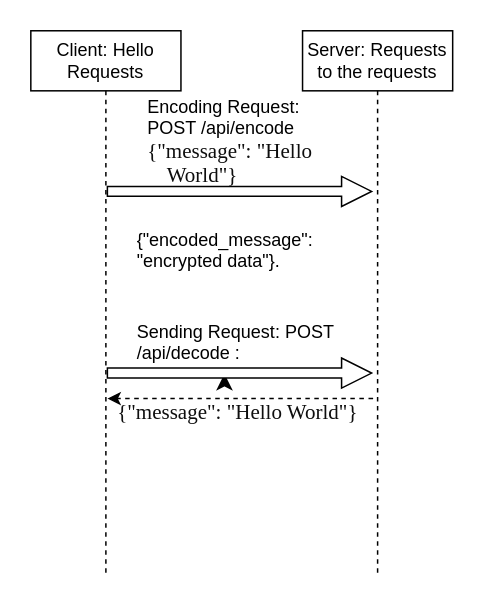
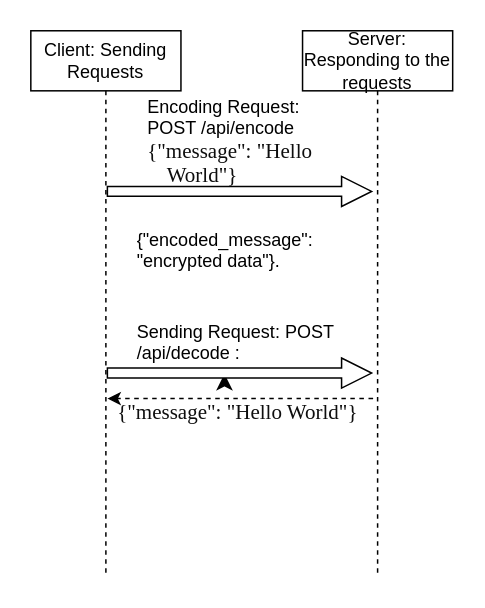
node "Client: Hello Requests": label "Client: Hello Requests" -> "Client: Sending Requests"
node "Server: Requests to the requests": label "Server: Requests to the requests" -> "Server: Responding to the requests"
